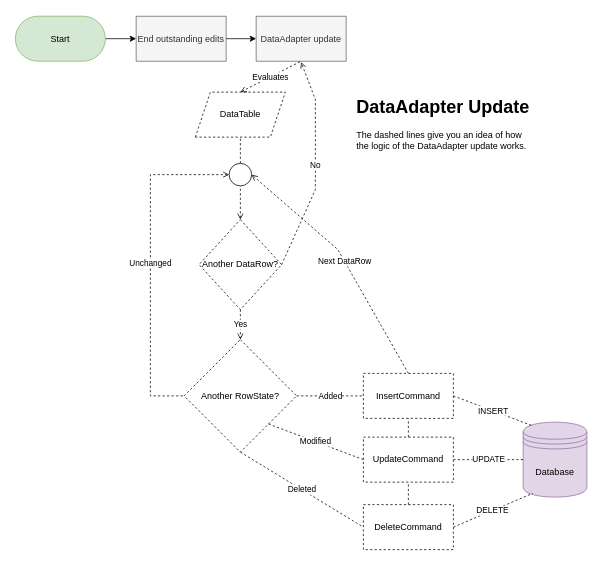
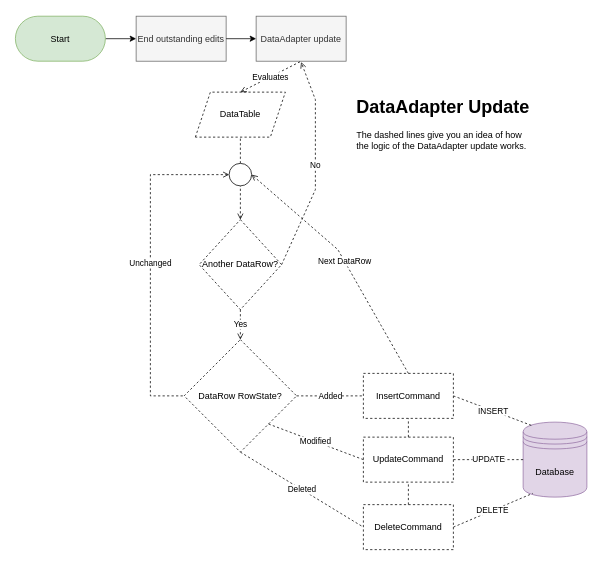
node "Another RowState?": label "Another RowState?" -> "DataRow RowState?"
